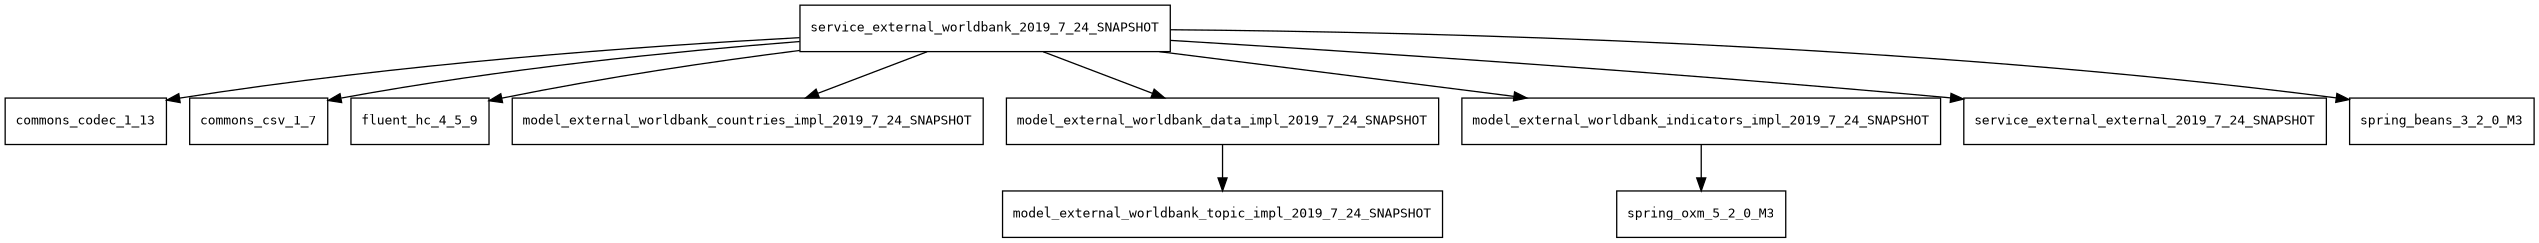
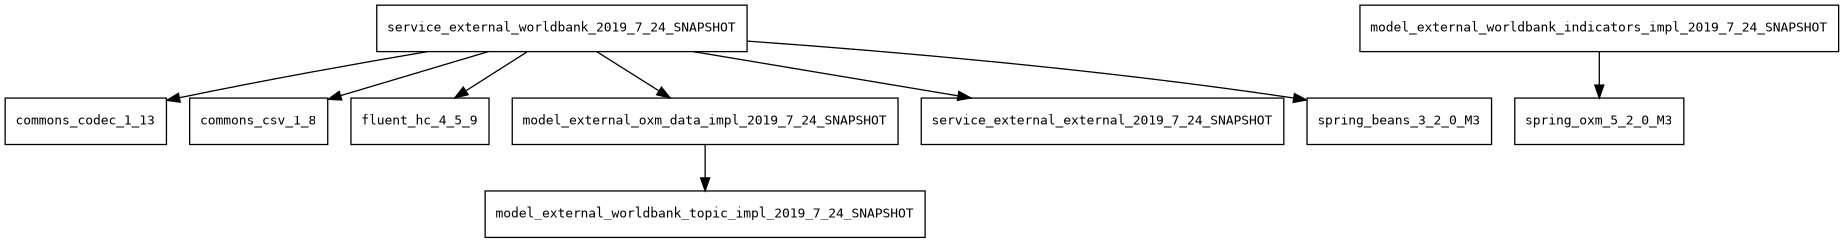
edge "service_external_worldbank_2019_7_24_SNAPSHOT" -> "model_external_worldbank_indicators_impl_2019_7_24_SNAPSHOT": removed
node "commons_csv_1_7": label "commons_csv_1_7" -> "commons_csv_1_8"
node "model_external_worldbank_countries_impl_2019_7_24_SNAPSHOT": removed
node "model_external_worldbank_data_impl_2019_7_24_SNAPSHOT": label "model_external_worldbank_data_impl_2019_7_24_SNAPSHOT" -> "model_external_oxm_data_impl_2019_7_24_SNAPSHOT"
